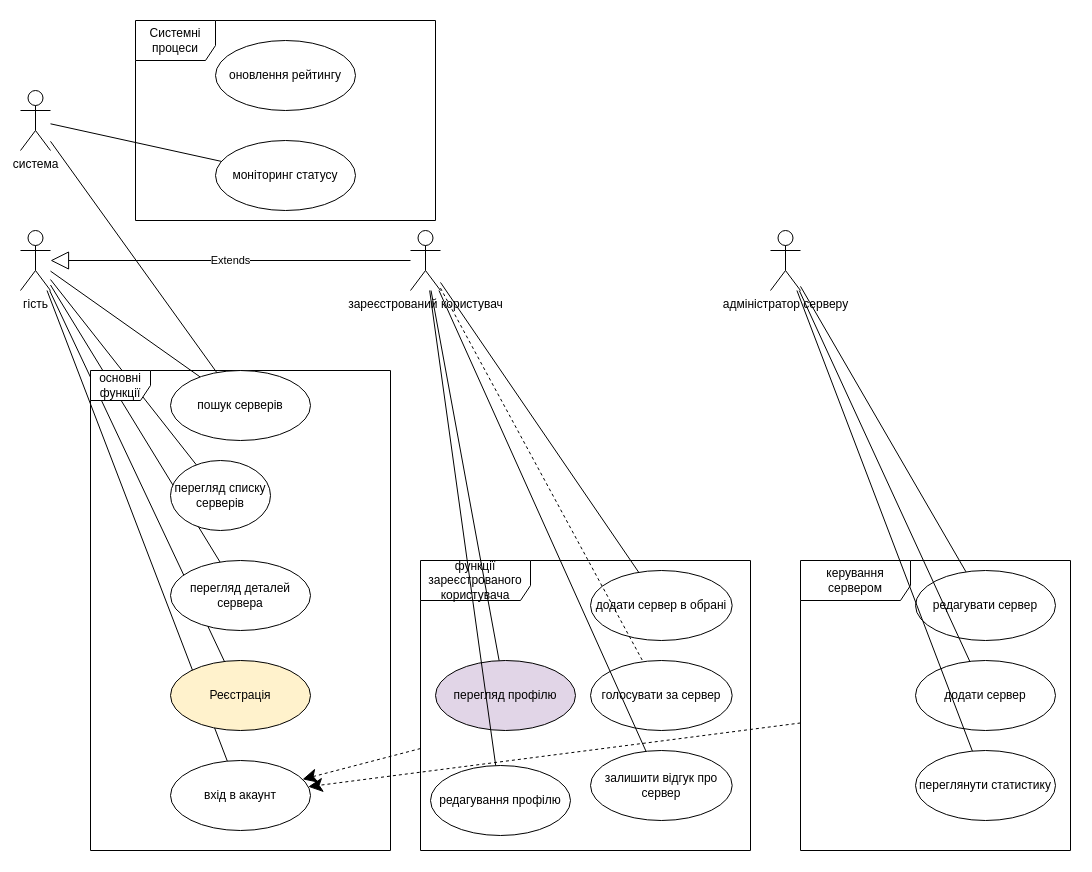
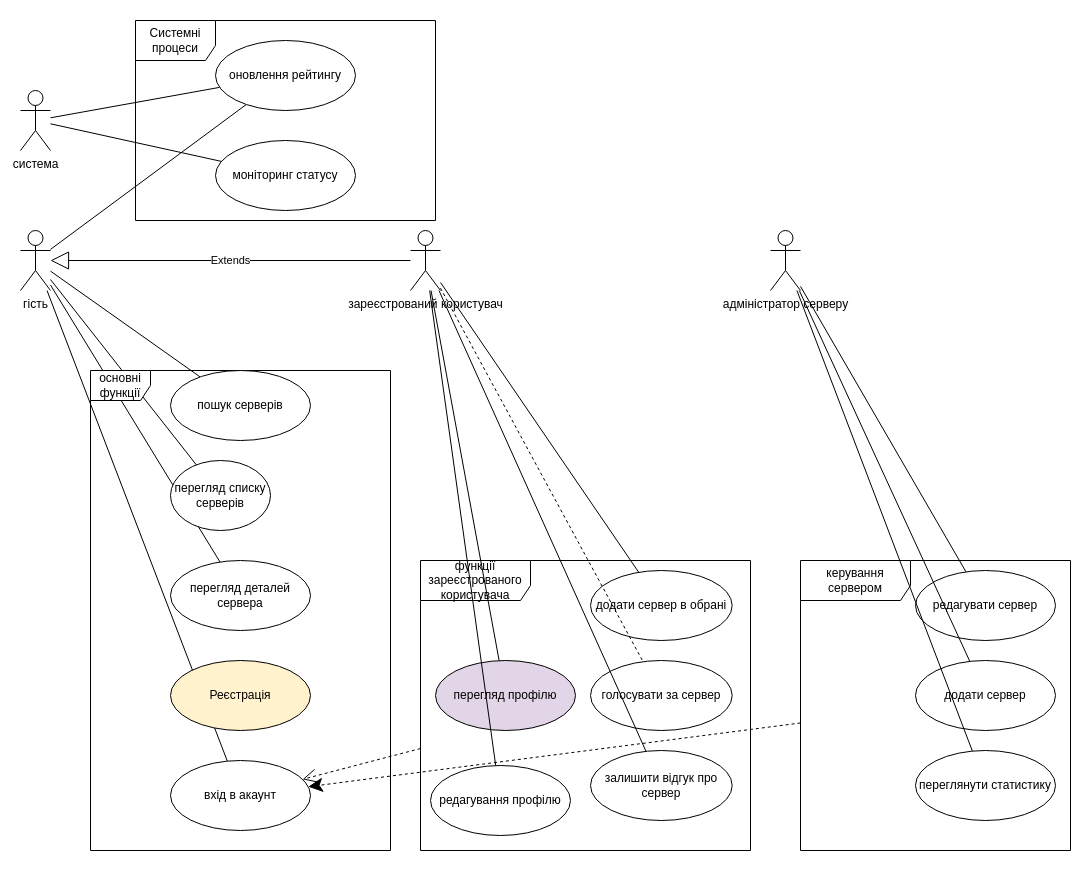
edge "система" -- "пошук серверів": now "система" -- "оновлення рейтингу"
edge "гість" -- "Реєстрація": now "гість" -- "оновлення рейтингу"
edge "функції зареєстрованого користувача" -> "вхід в акаунт": arrowhead classic -> open
